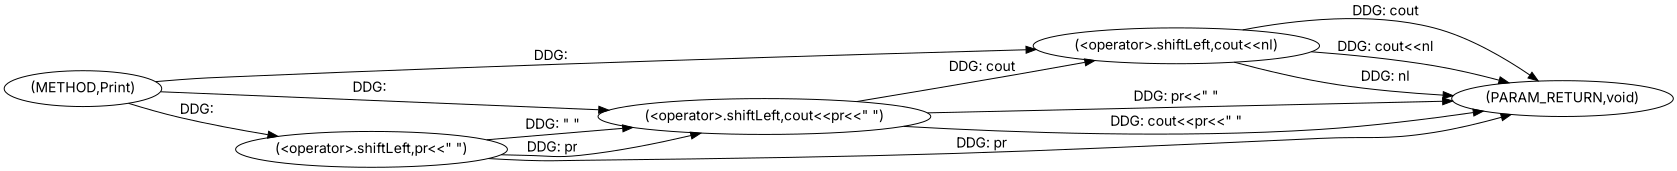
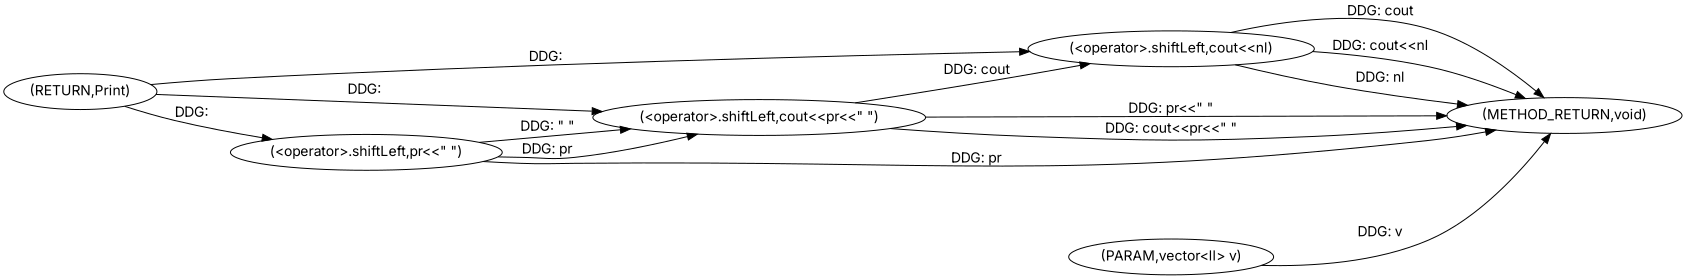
node "(METHOD,Print)": label "(METHOD,Print)" -> "(RETURN,Print)"
node "(PARAM_RETURN,void)": label "(PARAM_RETURN,void)" -> "(METHOD_RETURN,void)"
node "(PARAM,vector<ll> v)": added
